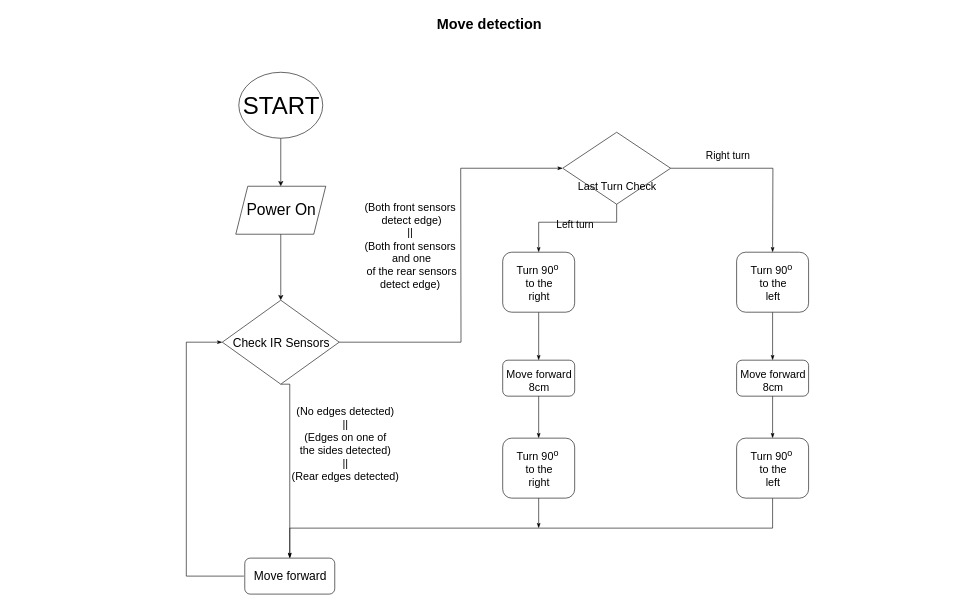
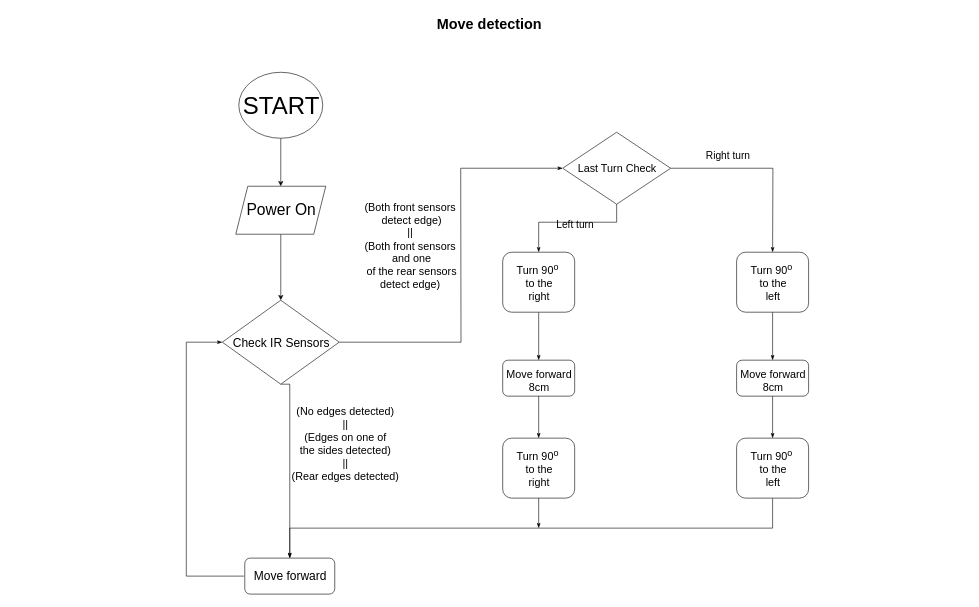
node "Last Turn Check": moved (617, 186) -> (617, 168)
